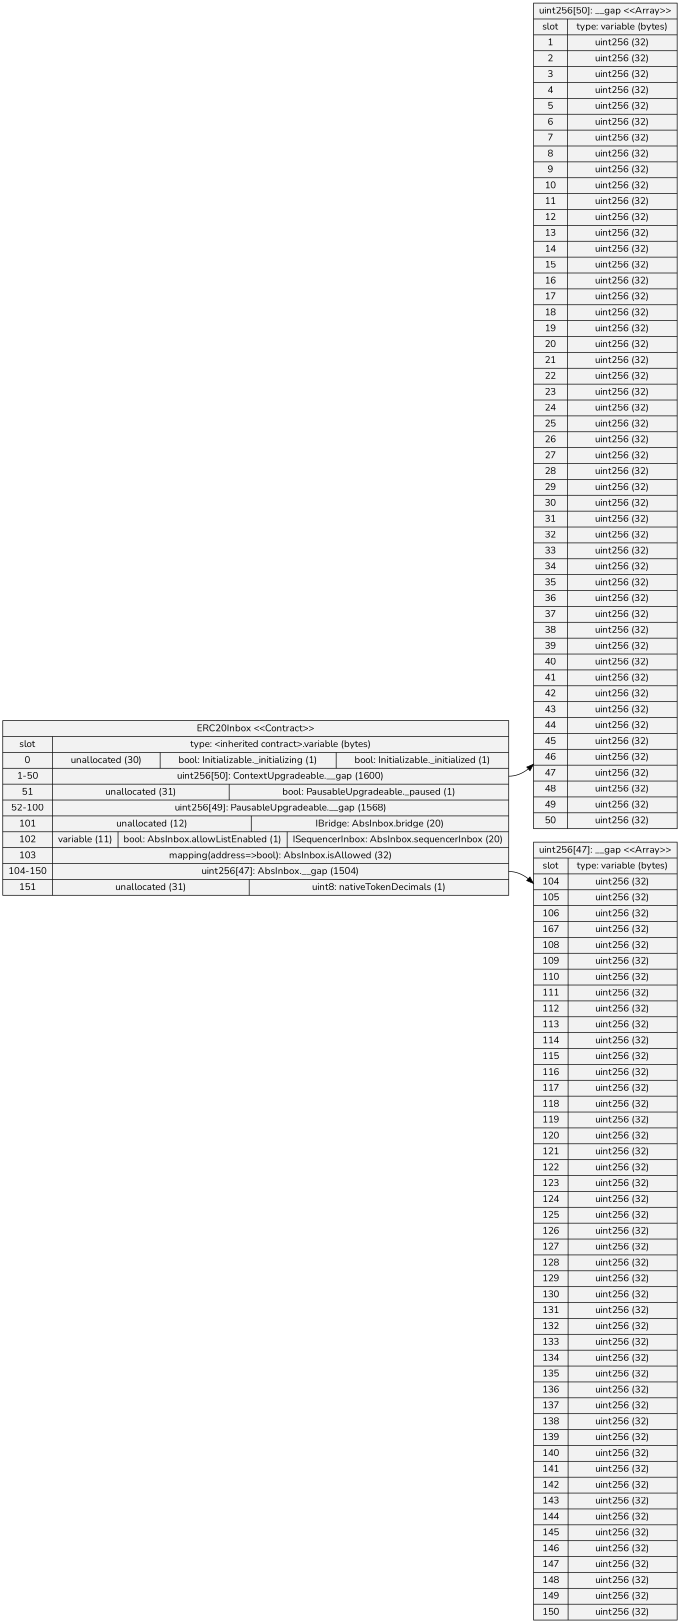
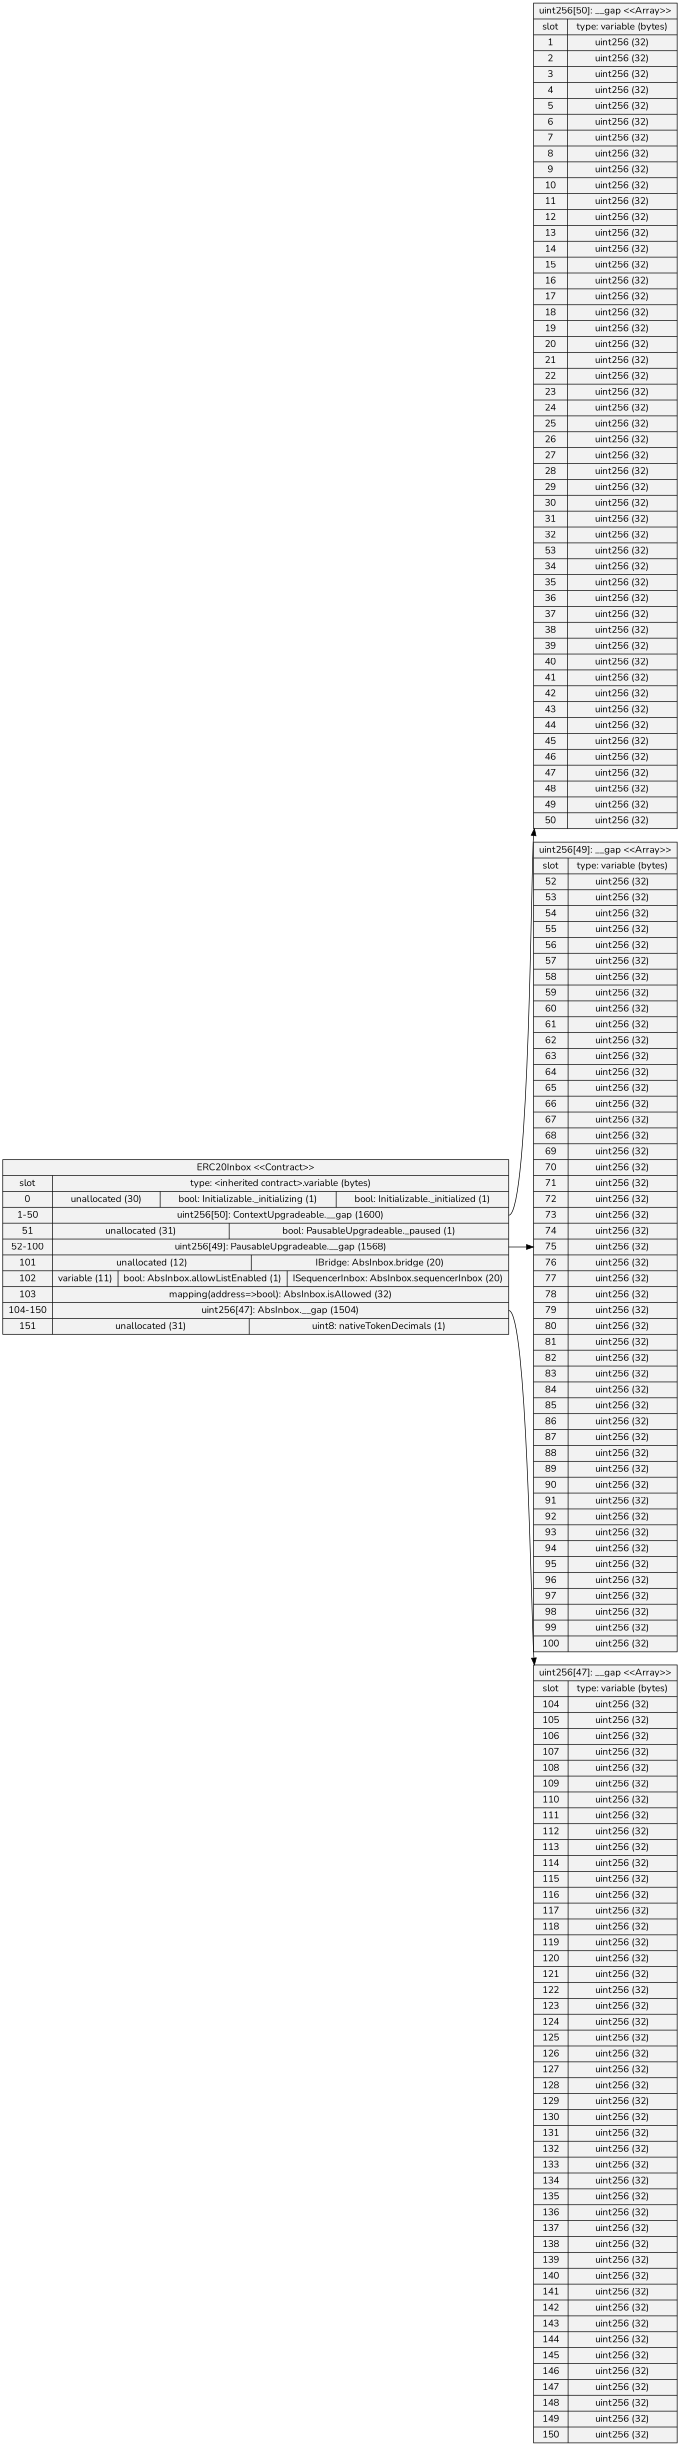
node "uint256[50]: __gap <<Array>>": text "33" -> "53"
node "uint256[47]: __gap <<Array>>": text "167" -> "107"
node "uint256[49]: __gap <<Array>>": added
